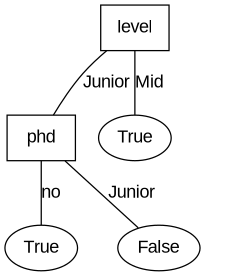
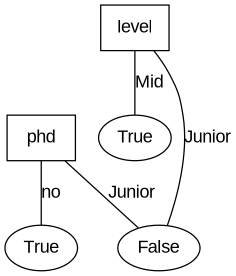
edge "level" -- "phd": now "level" -- "False"
